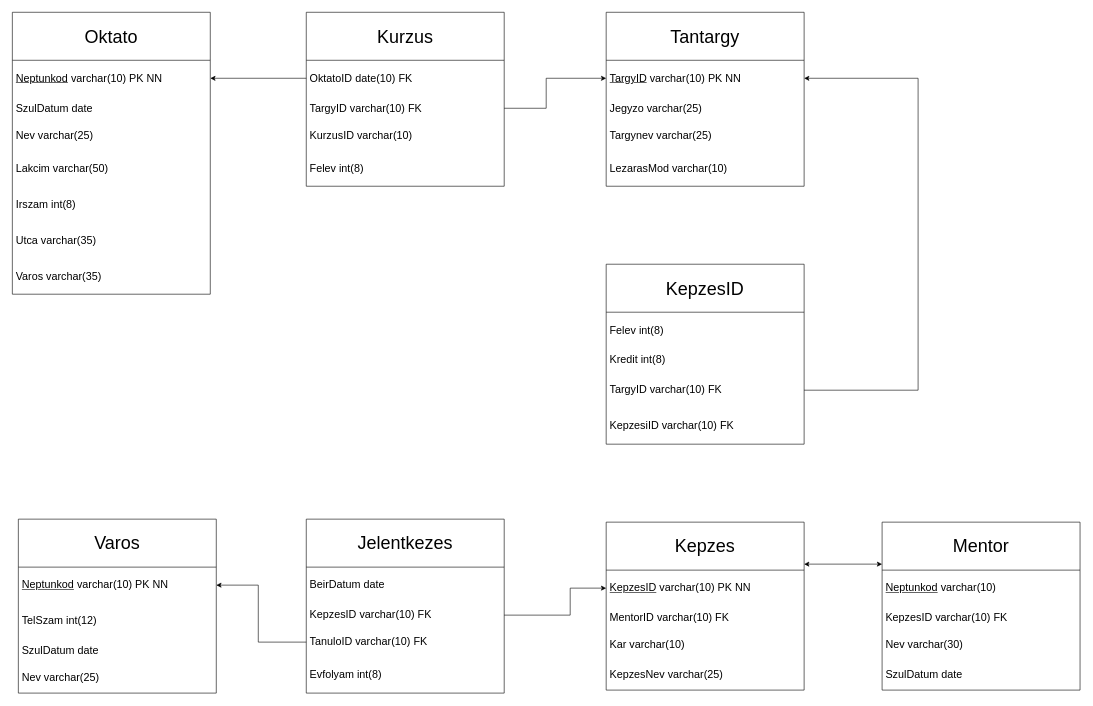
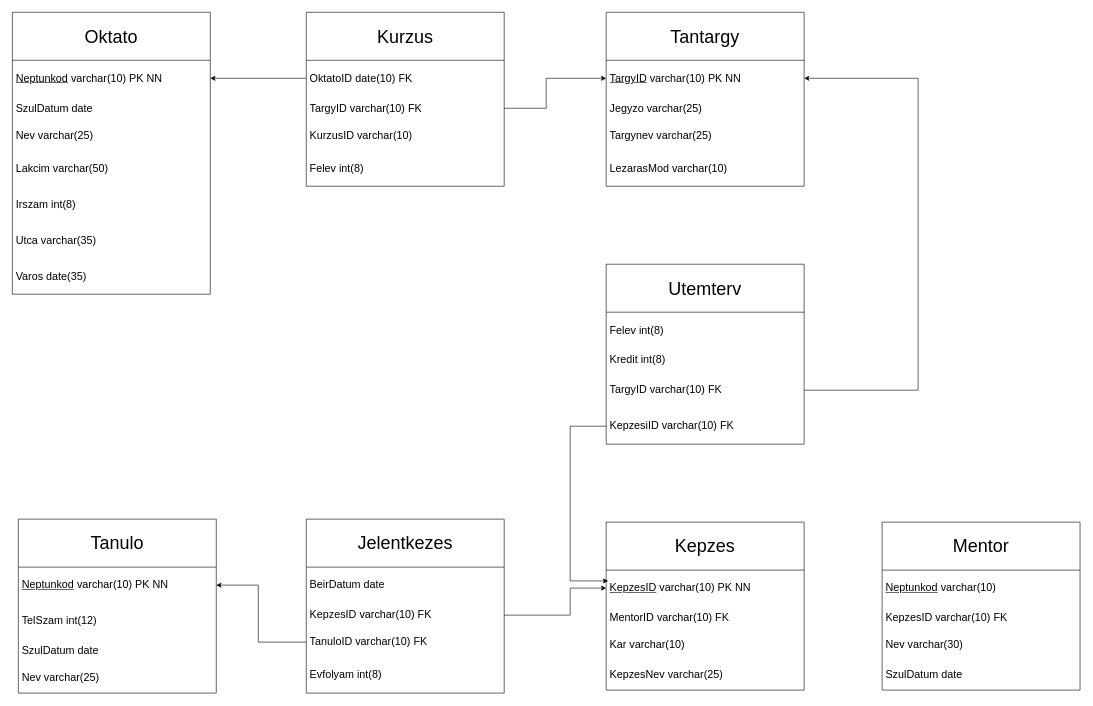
node "Varos varchar(35)": label "Varos varchar(35)" -> "Varos date(35)"
node "KepzesID": label "KepzesID" -> "Utemterv"
node "Varos": label "Varos" -> "Tanulo"
edge "Kepzes" -- "Mentor": removed
edge "KepzesiID varchar(10) FK" -> "KepzesID varchar(10) PK NN": added
